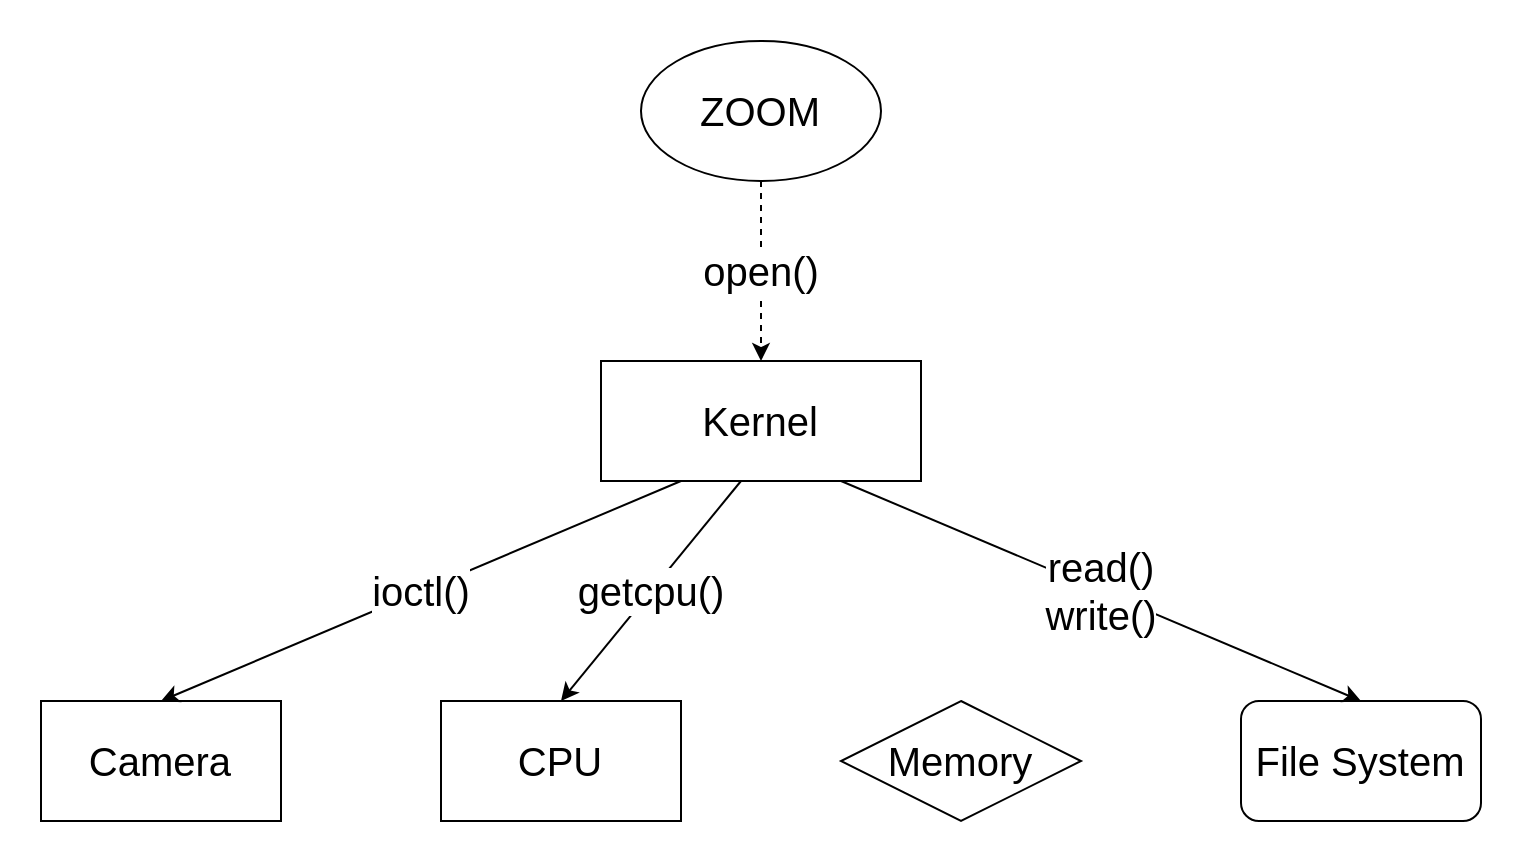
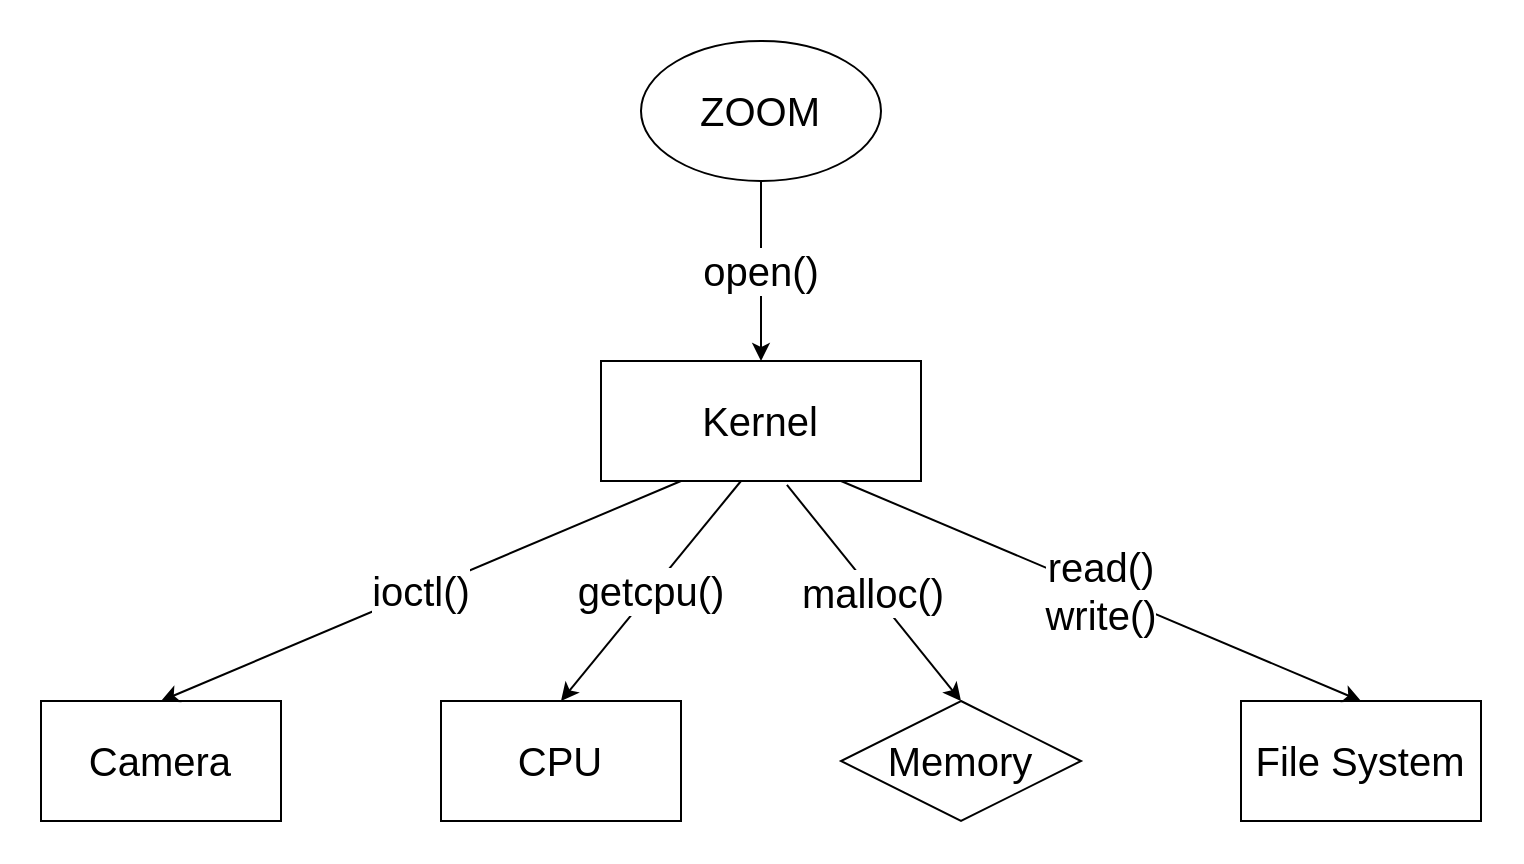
edge "ZOOM" -> "Kernel": style dashed -> solid
edge "Kernel" -> "Memory": added, label "malloc()"
node "File System": shape rounded rectangle -> rectangle
